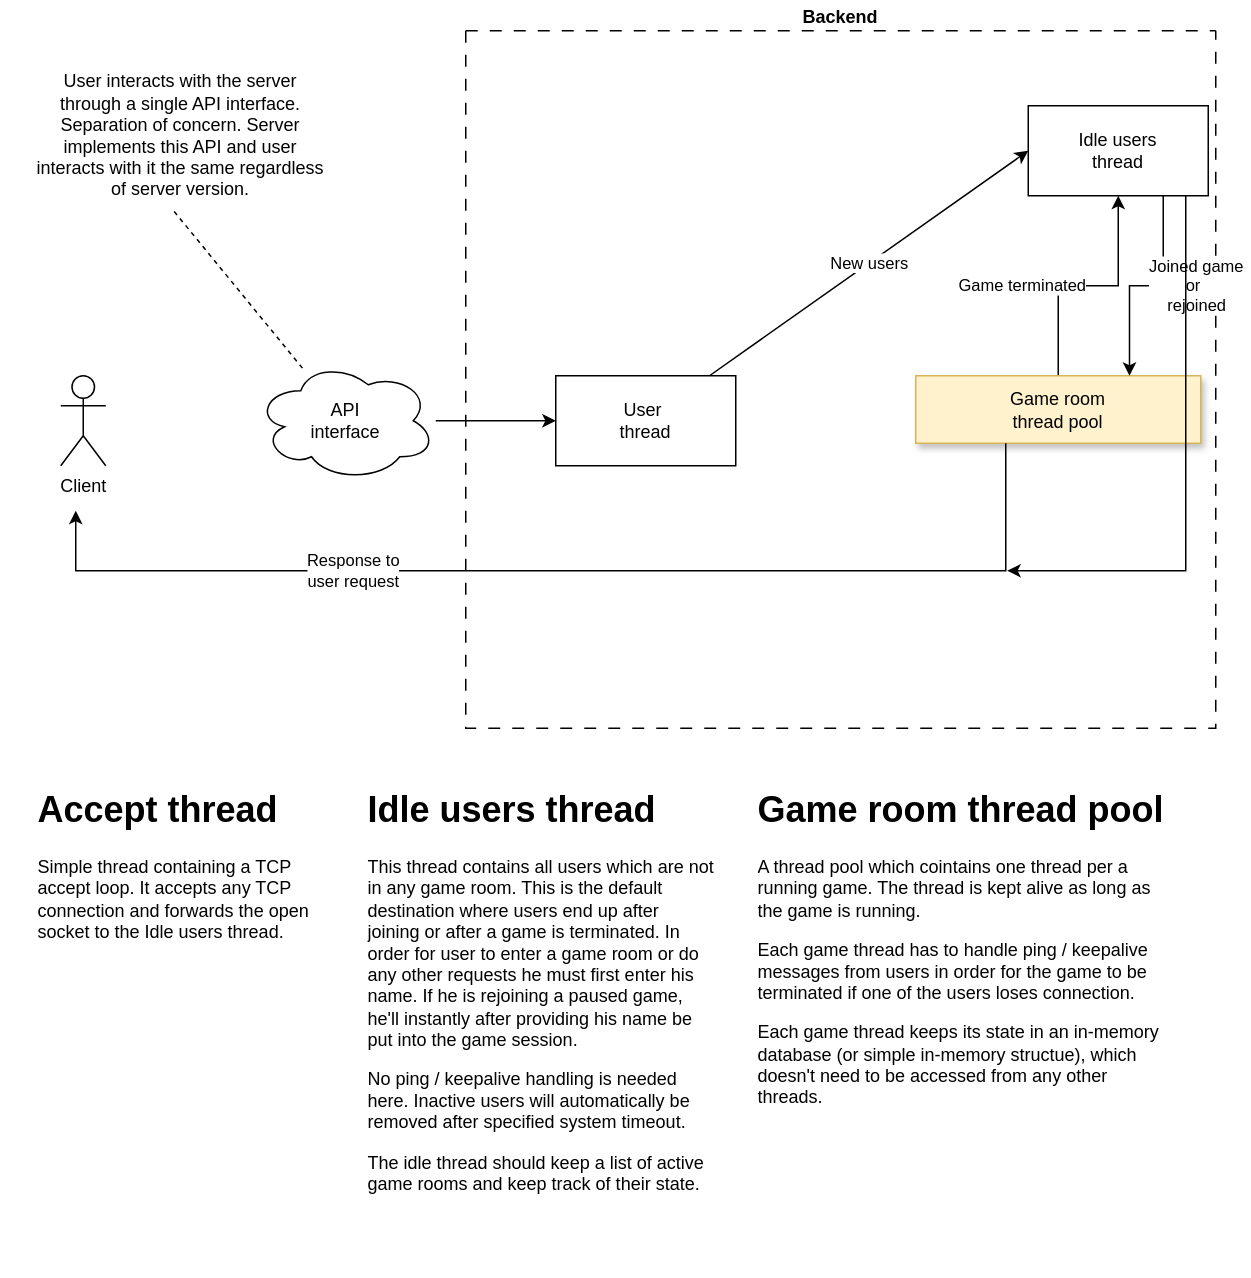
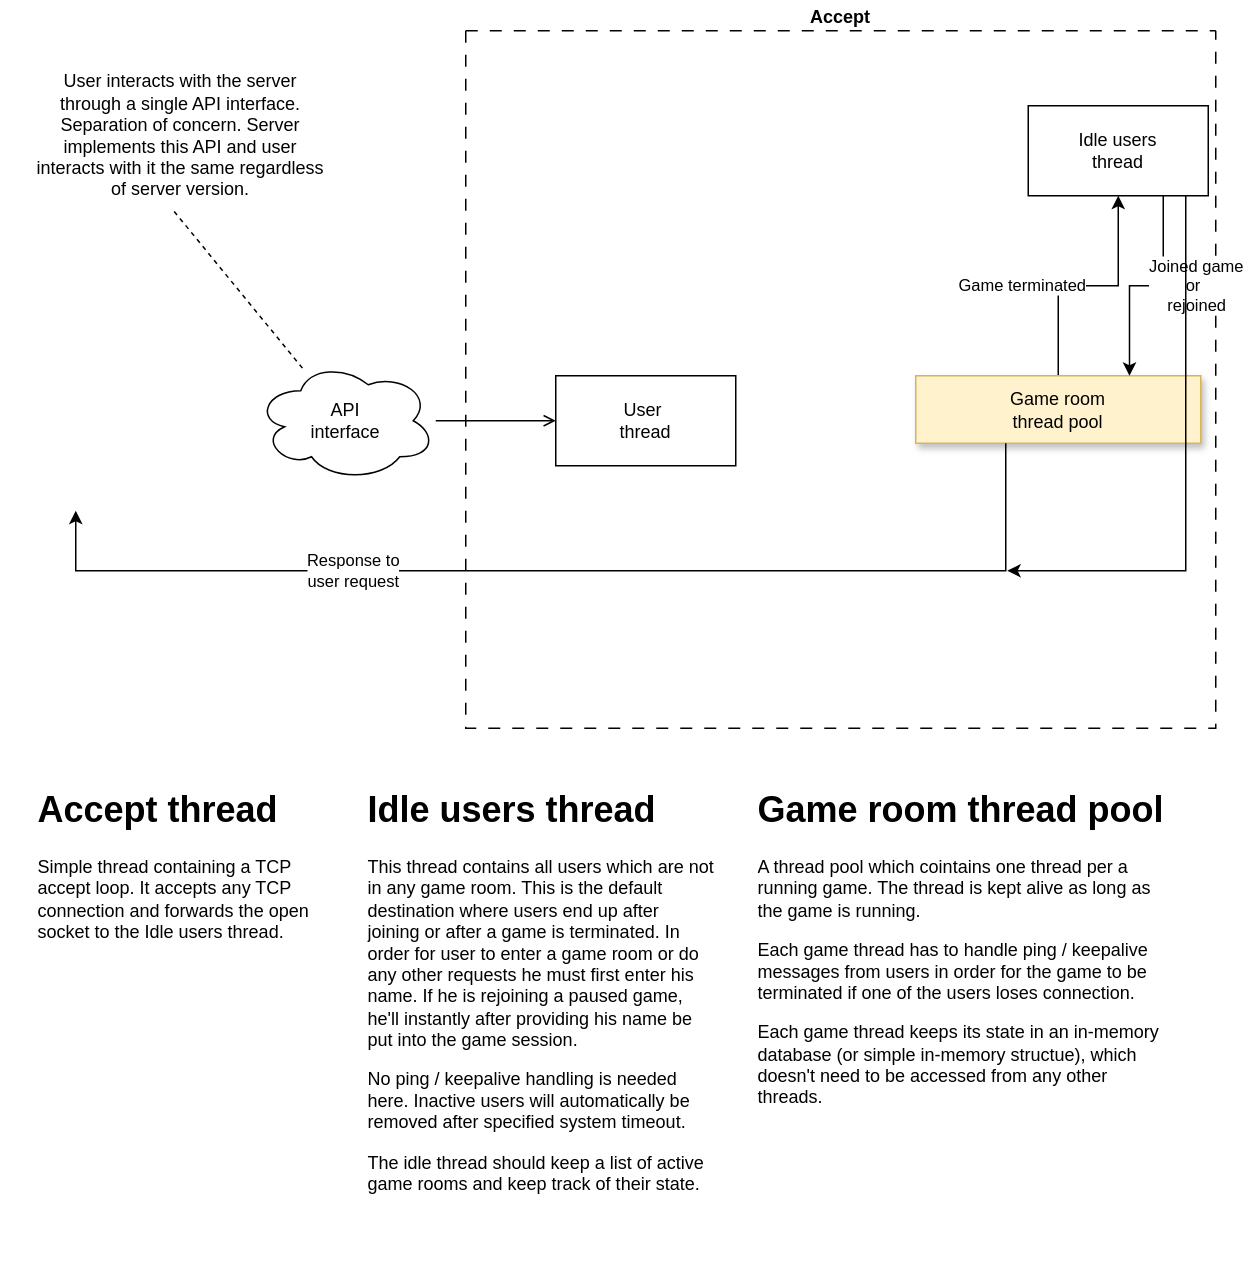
node "Backend": label "Backend" -> "Accept"
edge "User thread" -> "Idle users thread": removed, label "New users"
node "Client": removed
edge "API interface" -> "User thread": arrowhead classic -> open
